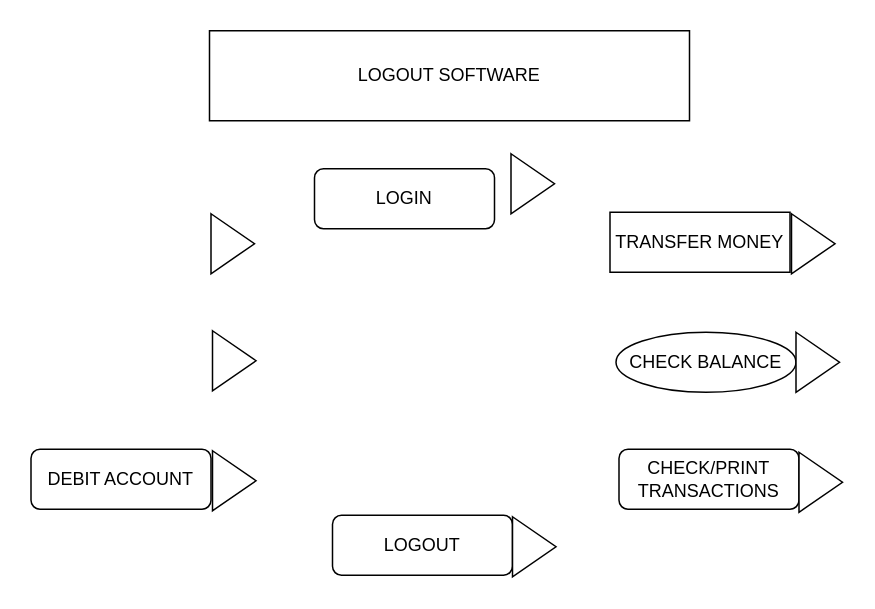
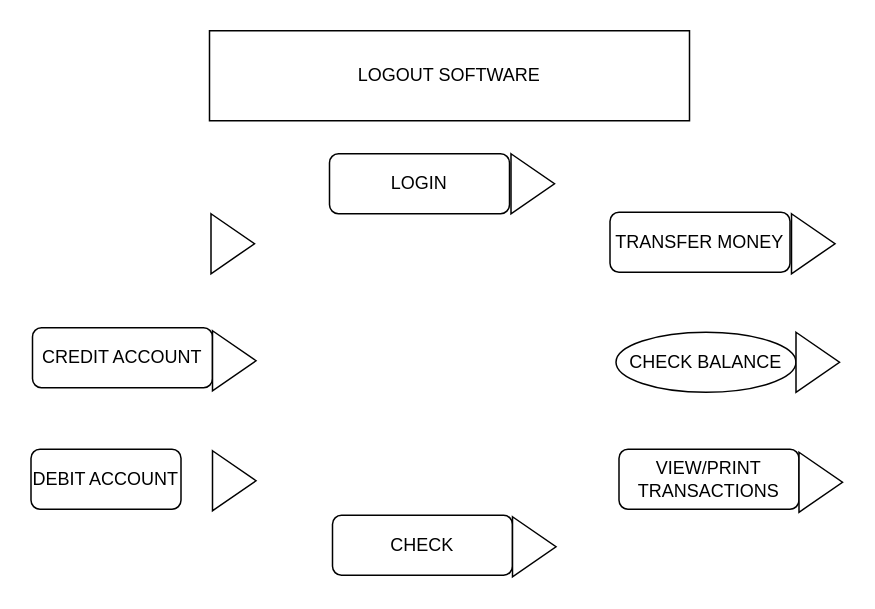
node "LOGIN": moved (404, 199) -> (419, 184)
node "TRANSFER MONEY": shape rectangle -> rounded rectangle
node "CREDIT ACCOUNT": added
node "DEBIT ACCOUNT": size 180x60 -> 150x60
node "CHECK/PRINT TRANSACTIONS": label "CHECK/PRINT TRANSACTIONS" -> "VIEW/PRINT TRANSACTIONS"
node "LOGOUT": label "LOGOUT" -> "CHECK"
